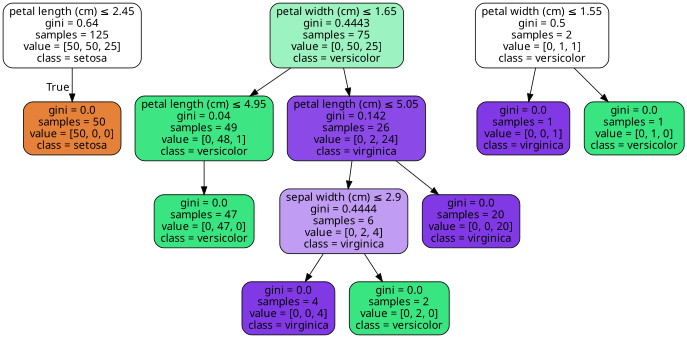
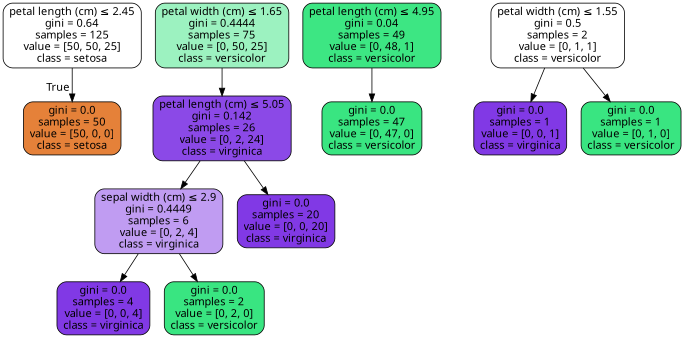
node "petal width (cm) ≤ 1.65": text "gini = 0.4443" -> "gini = 0.4444"
edge "petal width (cm) ≤ 1.65" -> "petal length (cm) ≤ 4.95": removed
node "sepal width (cm) ≤ 2.9": text "gini = 0.4444" -> "gini = 0.4449"
